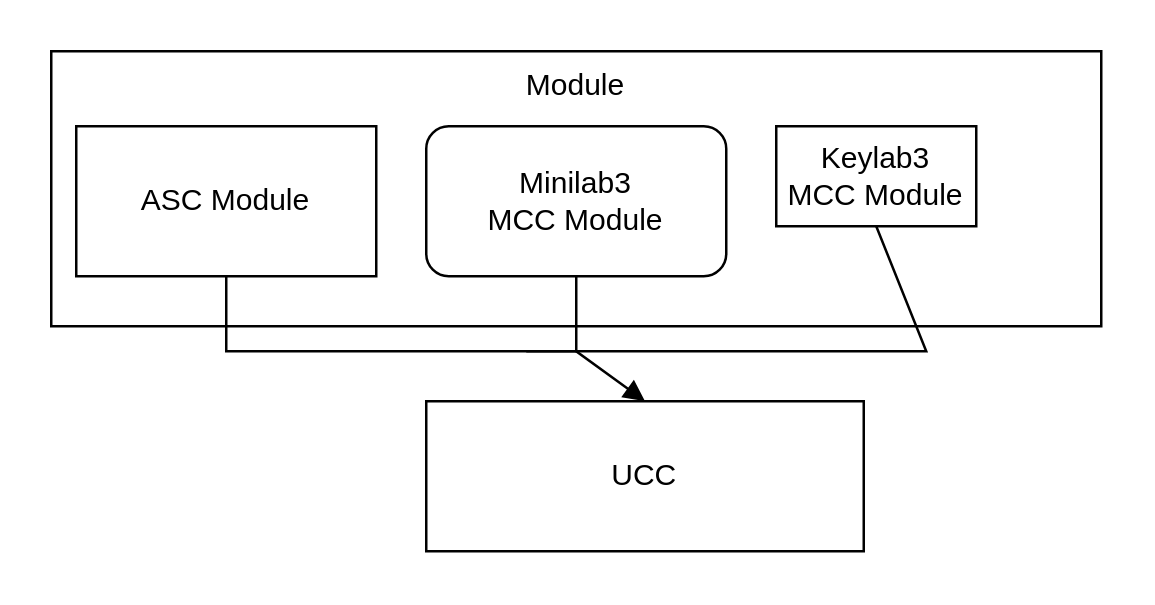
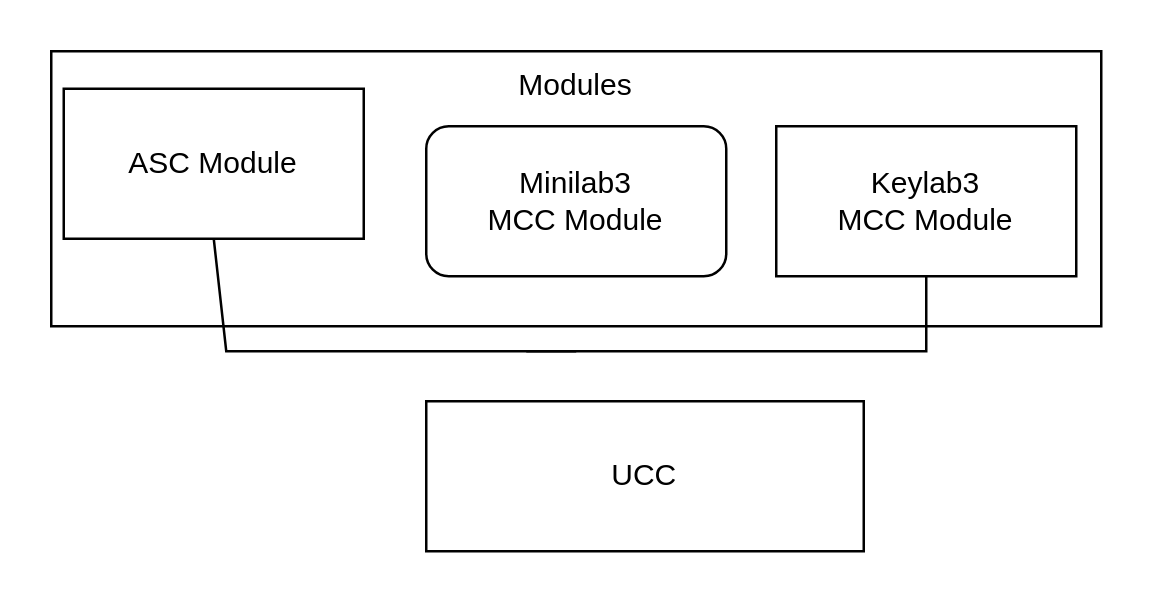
node "Module": label "Module" -> "Modules"
node "Keylab3 MCC Module": size 200x100 -> 300x150
node "ASC Module": moved (226, 201) -> (214, 164)
edge "Minilab3 MCC Module" -> "UCC": removed
